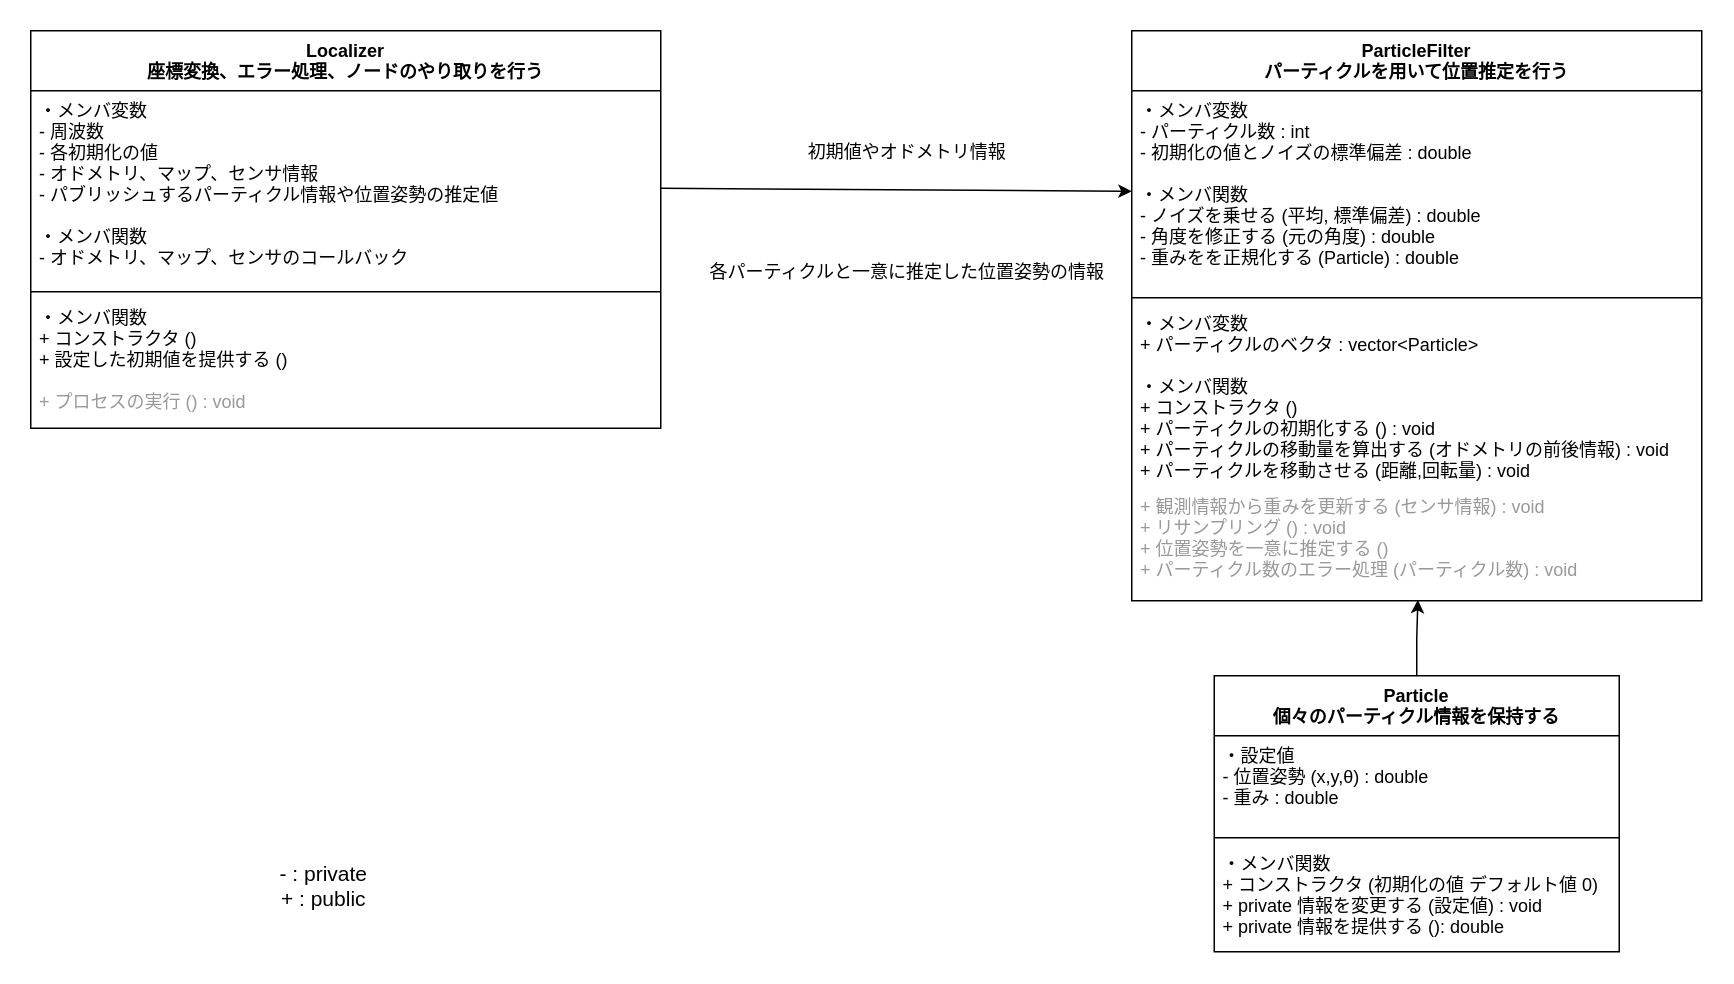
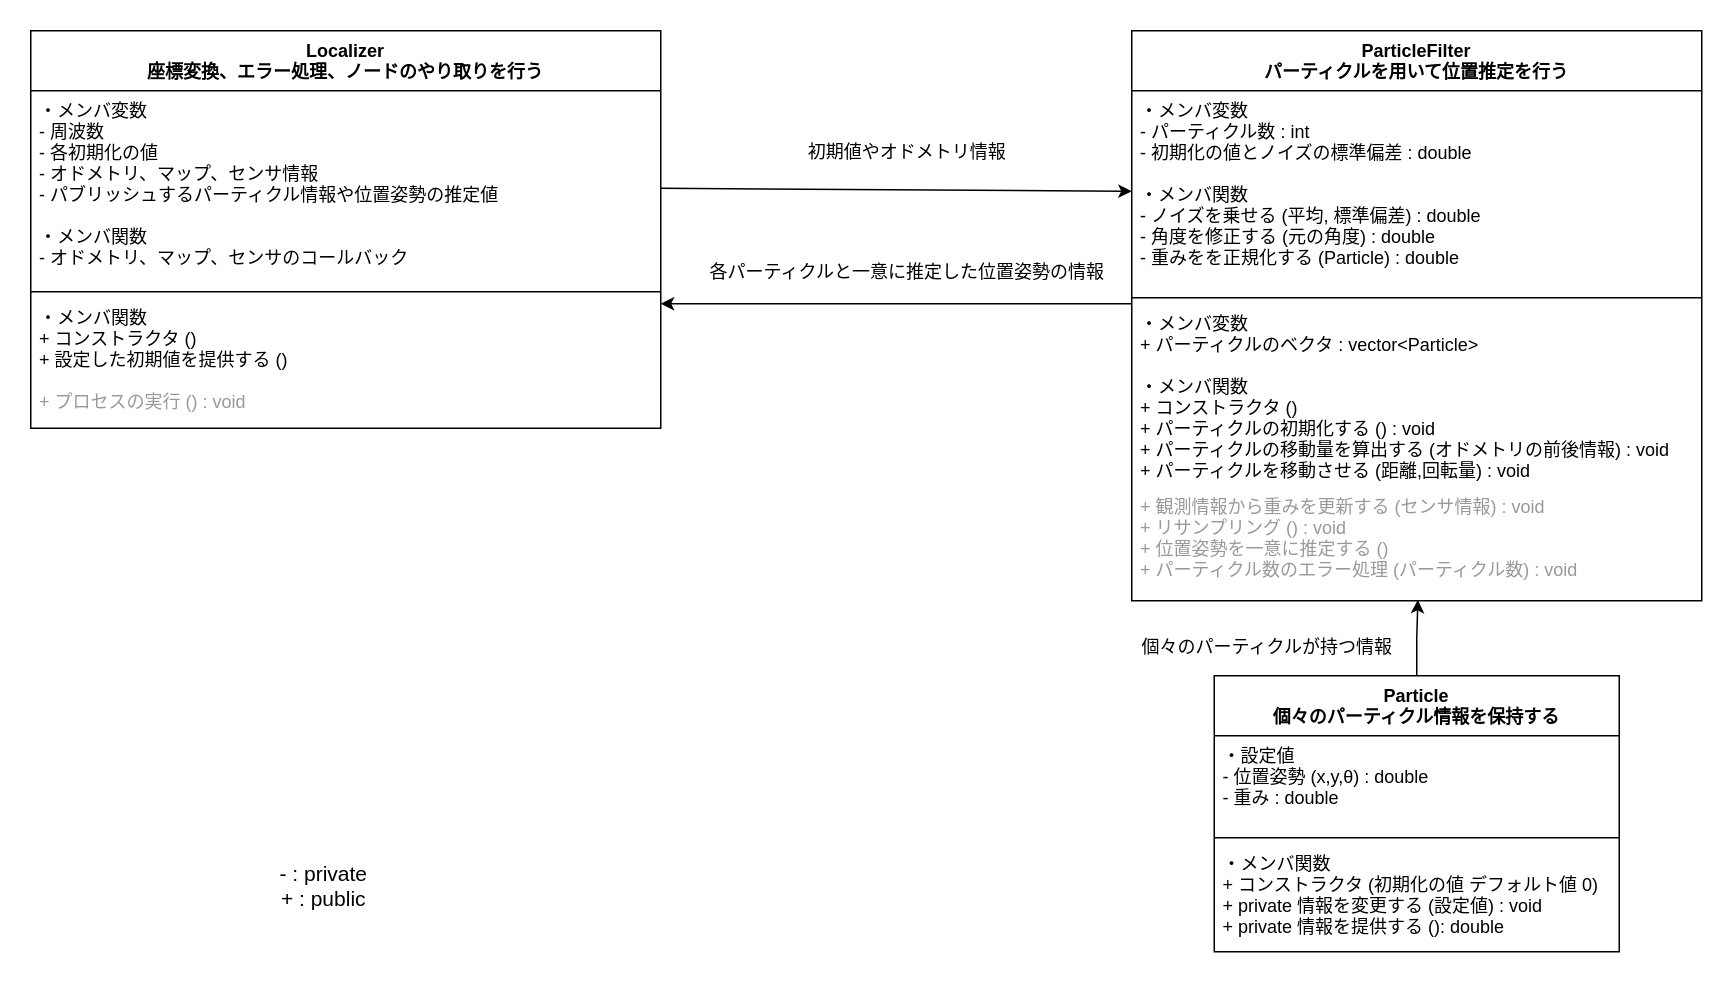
edge "ParticleFilter パーティクルを用いて位置推定を行う" -> "・メンバ関数 + コンストラクタ () + 設定した初期値を提供する ()": added
node "個々のパーティクルが持つ情報": added
